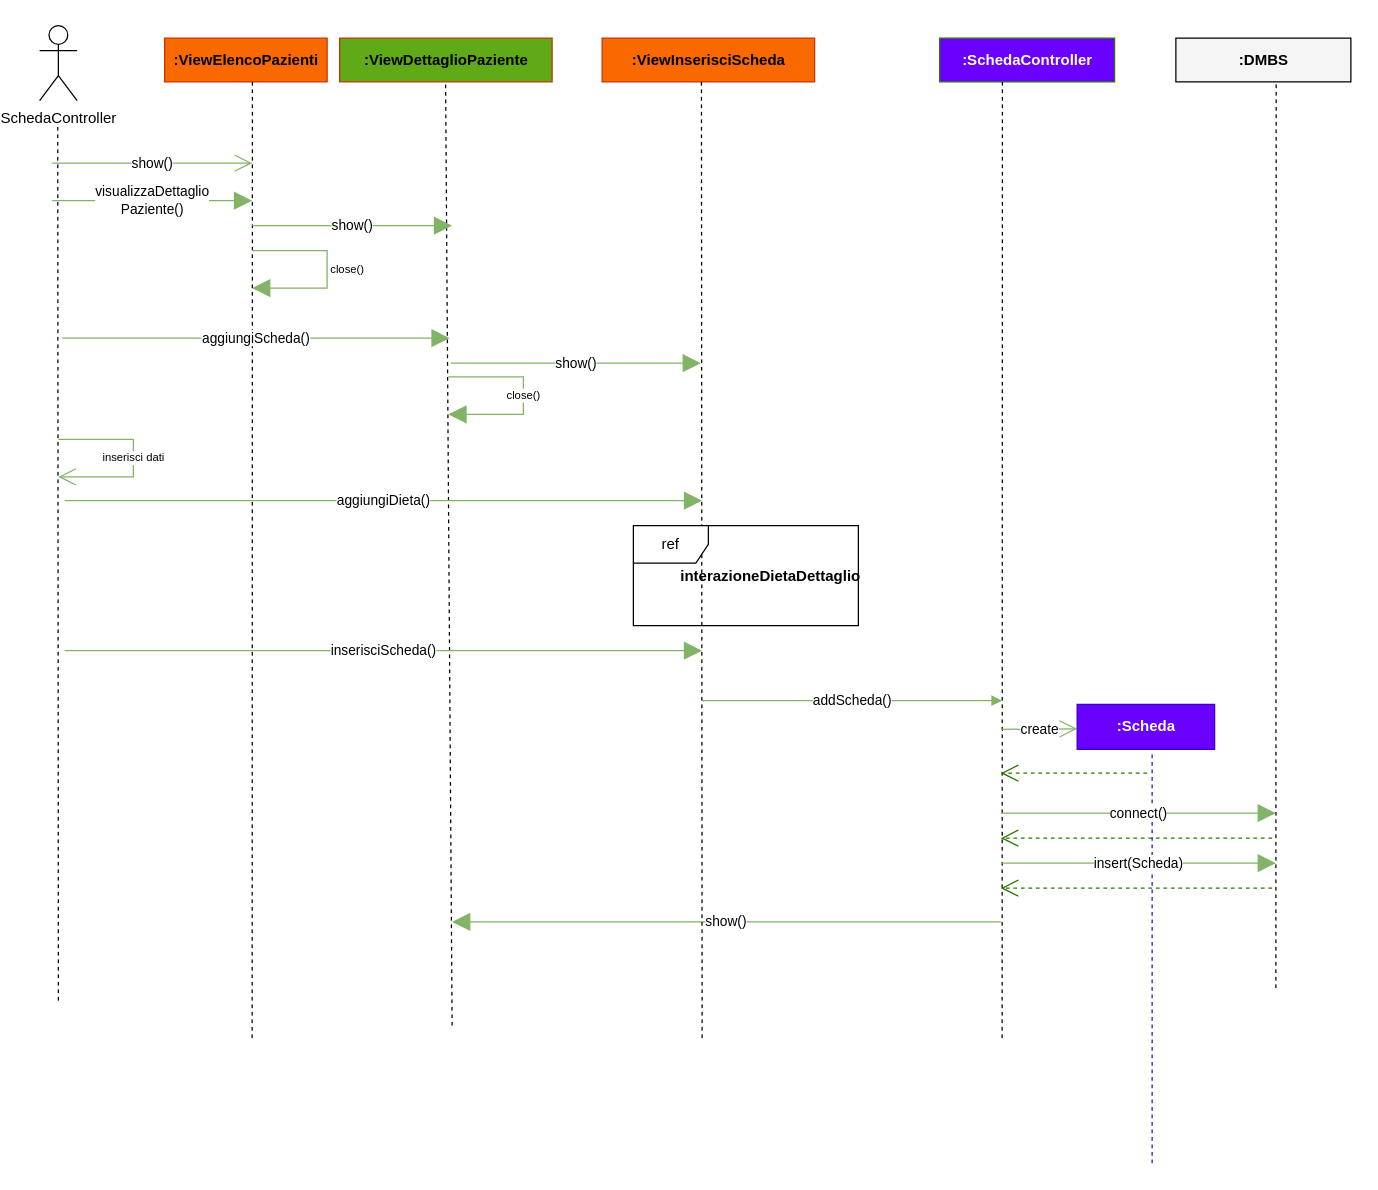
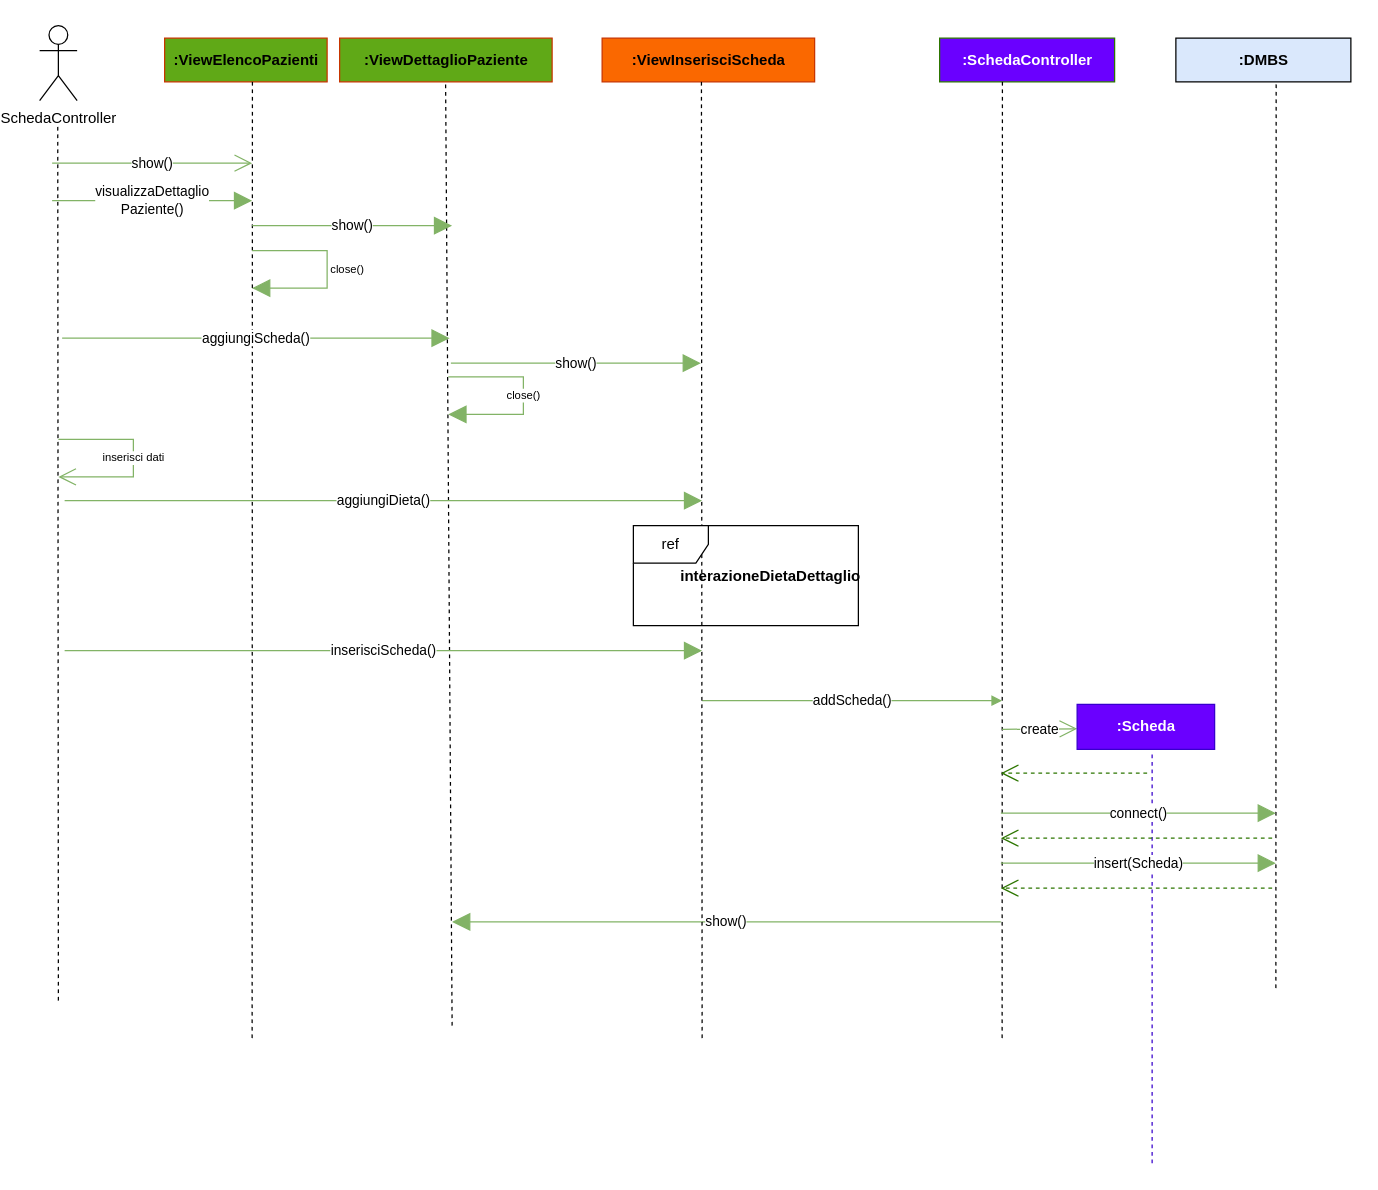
node ":ViewElencoPazienti": fillcolor #fa6800 -> #60a917
node ":DMBS": fillcolor #f5f5f5 -> #dae8fc
